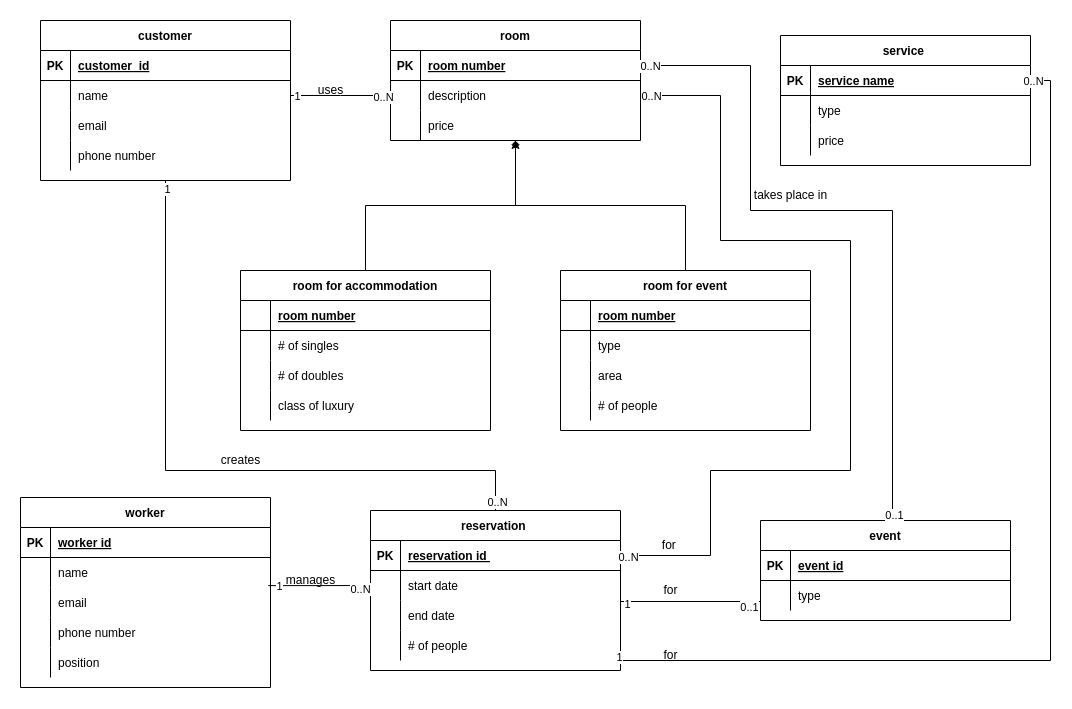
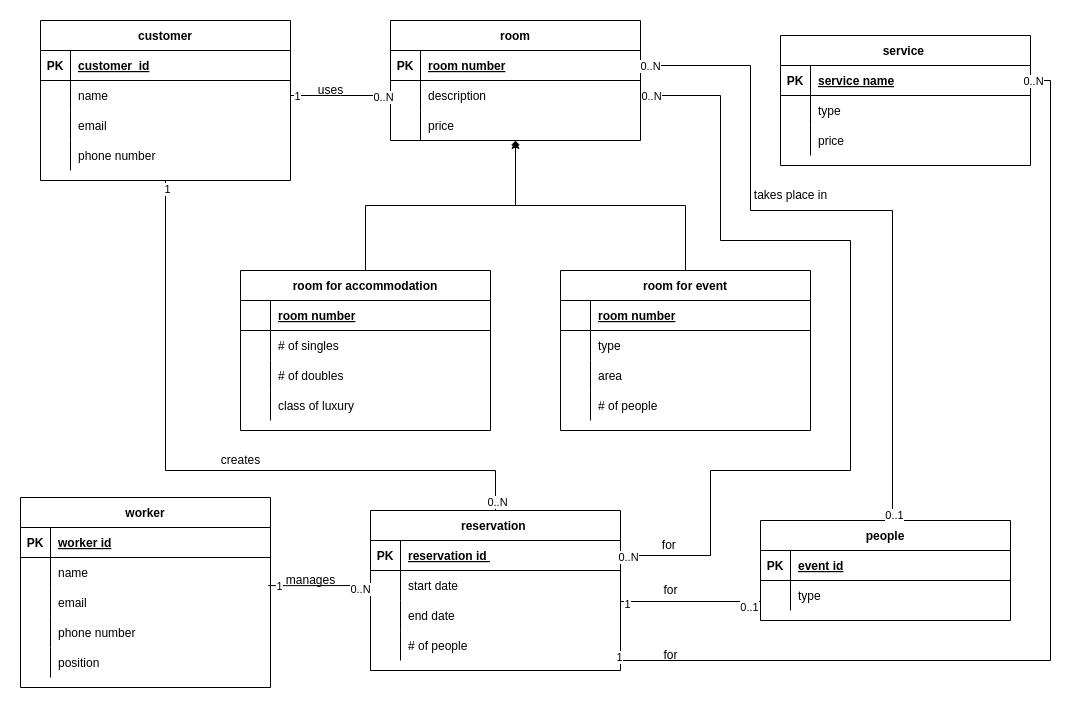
node "event": label "event" -> "people"
